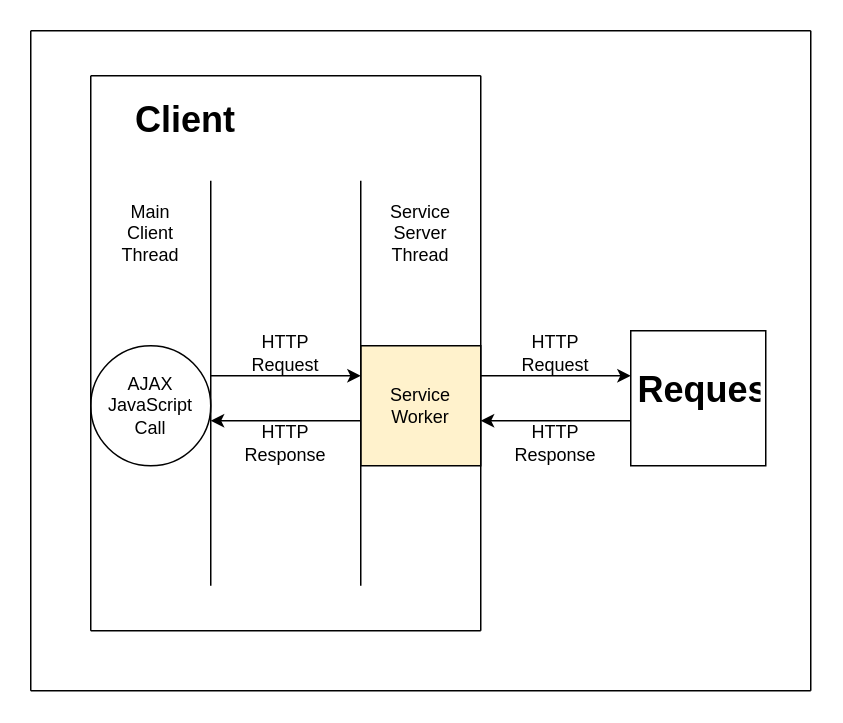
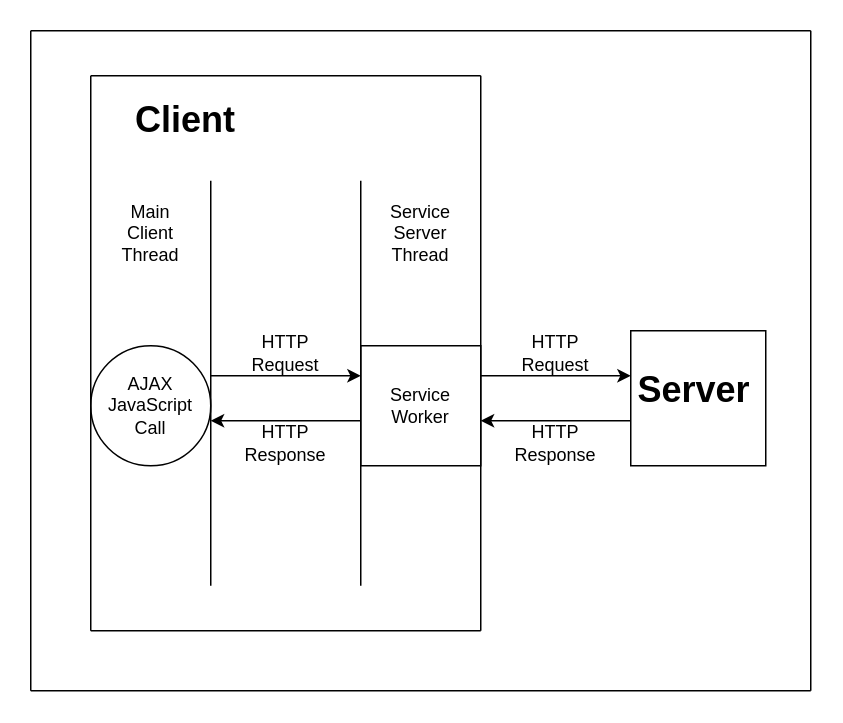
node "Request": label "Request" -> "Server"
node "Service Worker": fillcolor #fff2cc -> #ffffff
